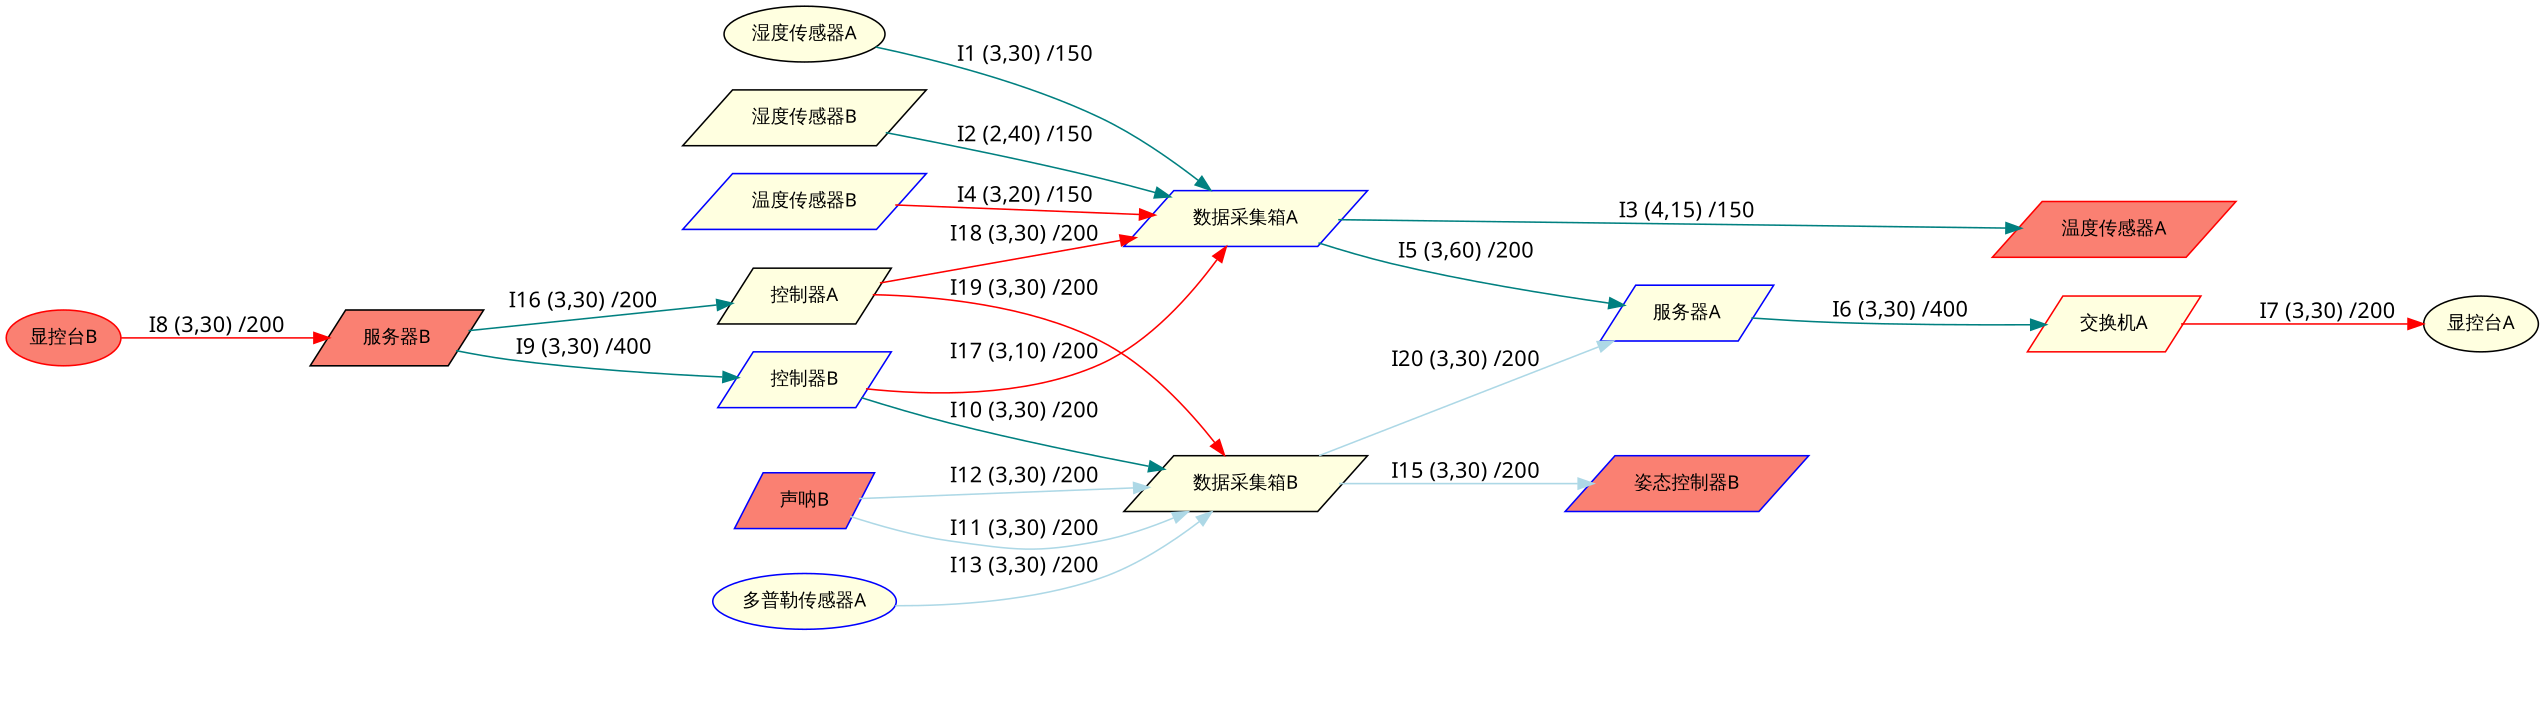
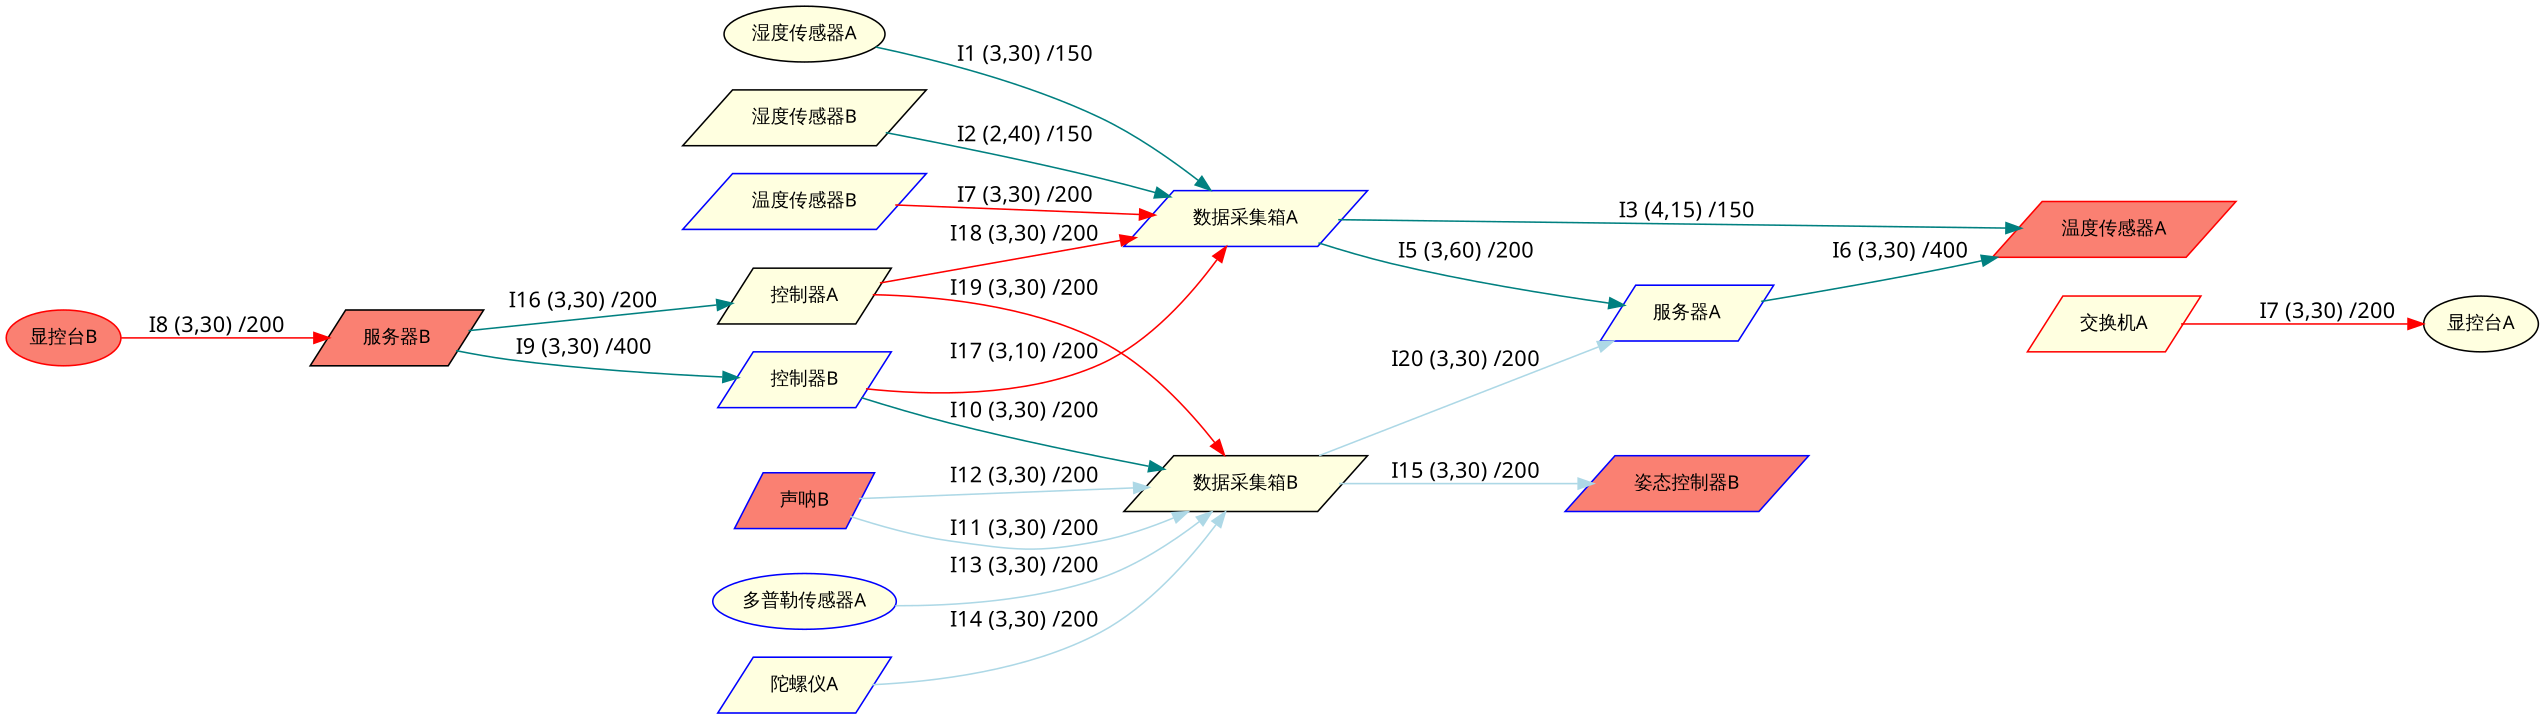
edge "温度传感器B" -> "数据采集箱A": label "I4 (3,20) /150" -> "I7 (3,30) /200"
edge "服务器A" -> "交换机A": now "服务器A" -> "温度传感器A"
node "陀螺仪A": added
